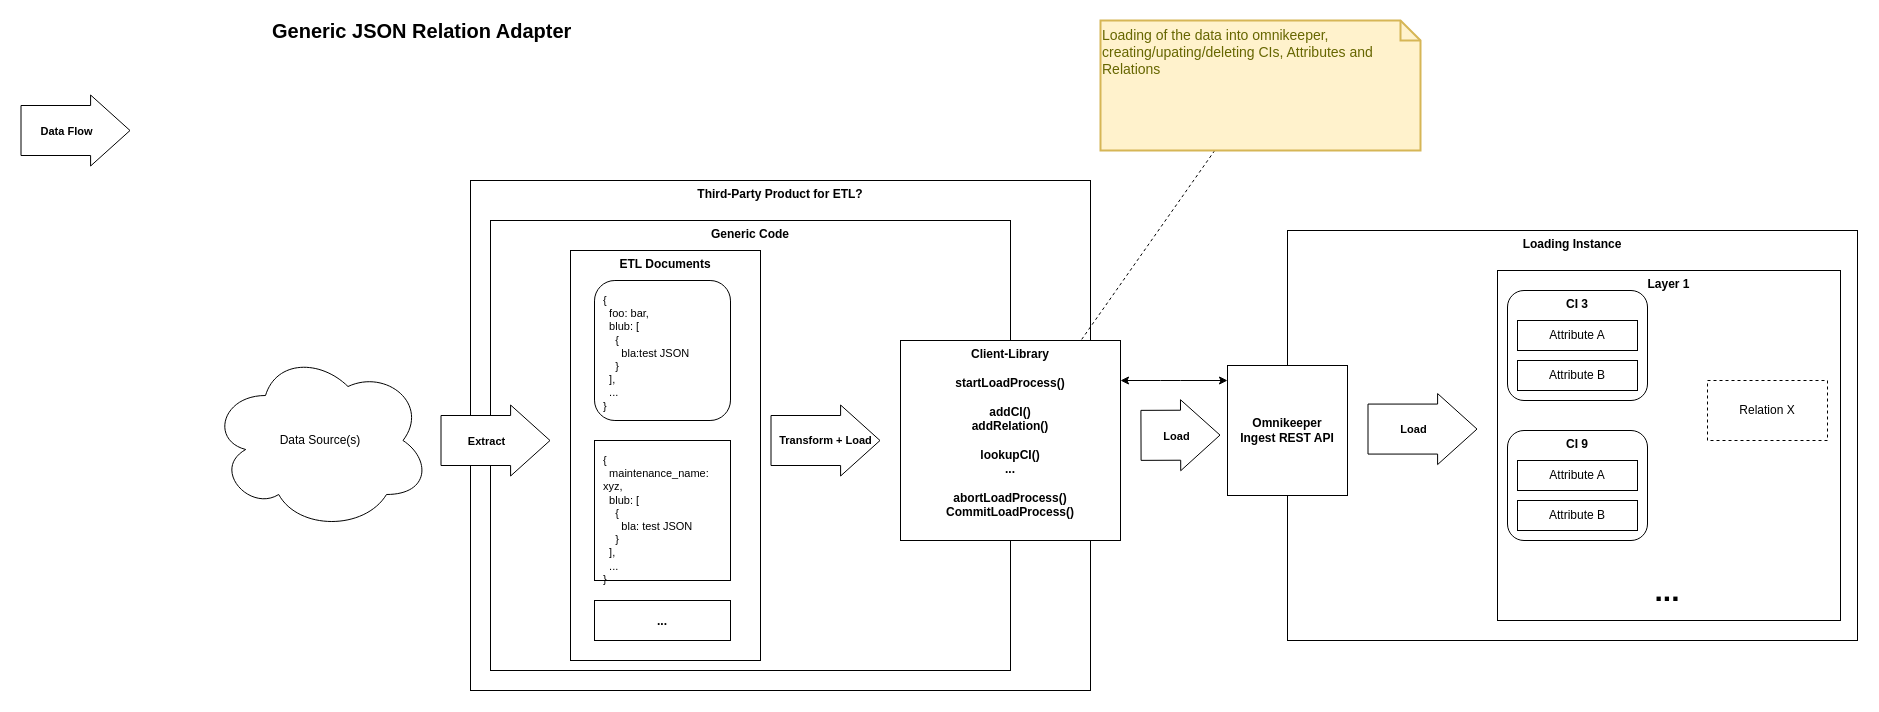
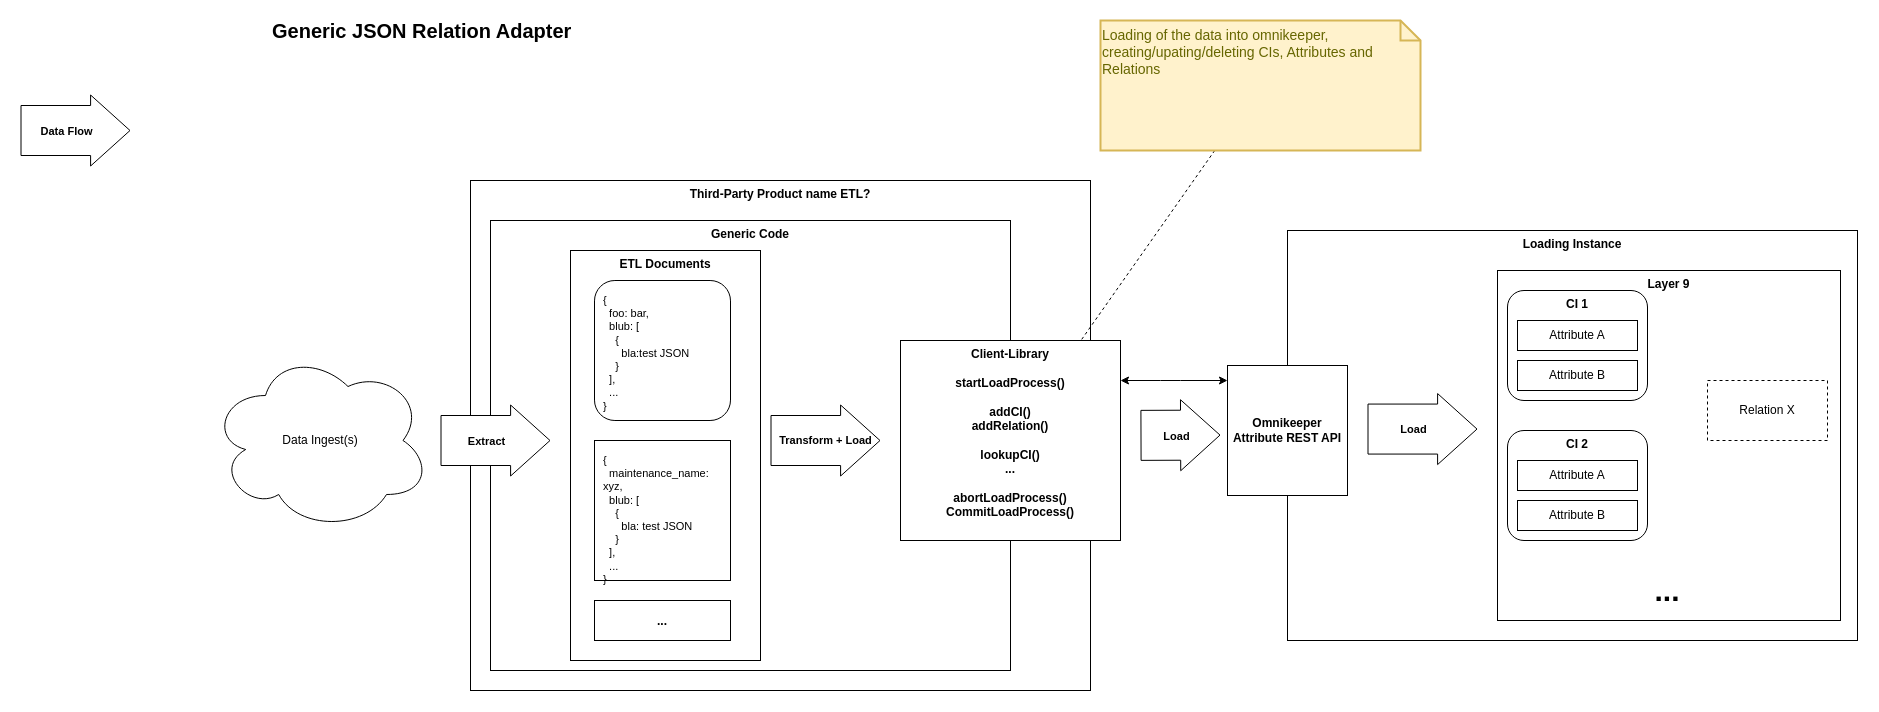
node "Third-Party Product for ETL?": label "Third-Party Product for ETL?" -> "Third-Party Product name ETL?"
node "Layer 1": label "Layer 1" -> "Layer 9"
node "CI 3": label "CI 3" -> "CI 1"
node "Omnikeeper Ingest REST API": label "Omnikeeper Ingest REST API" -> "Omnikeeper Attribute REST API"
node "Data Source(s)": label "Data Source(s)" -> "Data Ingest(s)"
node "CI 9": label "CI 9" -> "CI 2"
